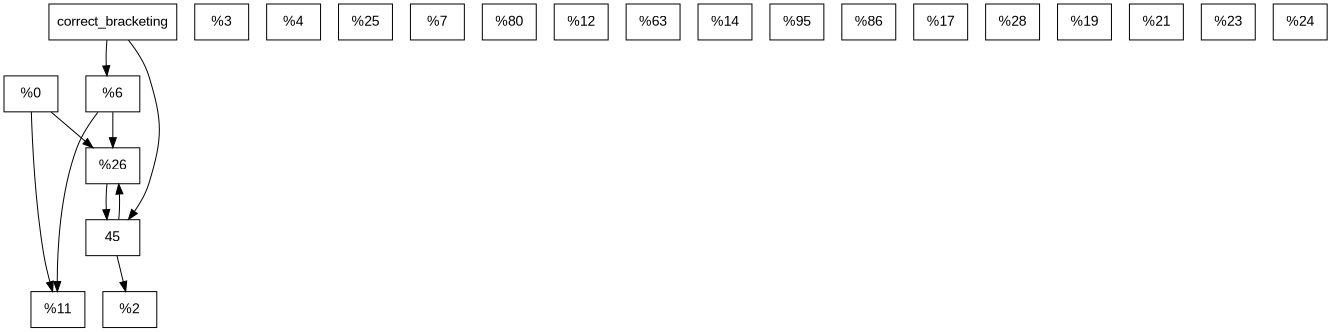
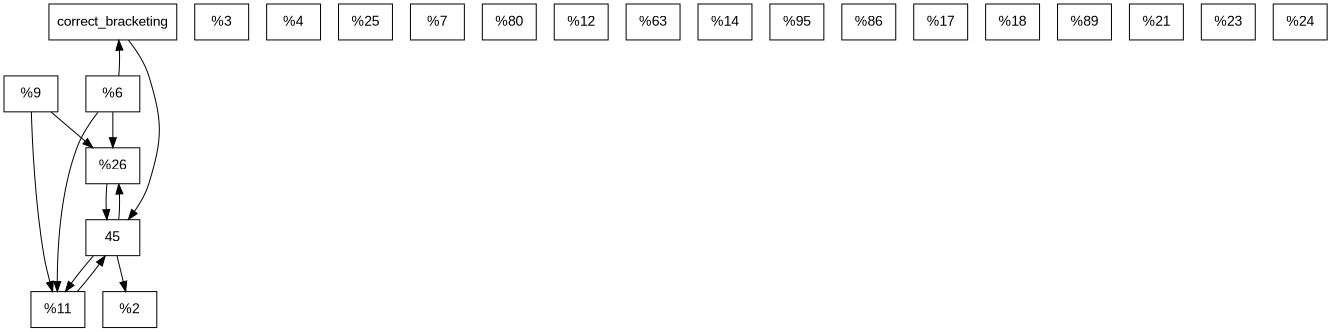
node "%28": label "%28" -> "%18"
node "%19": label "%19" -> "%89"
edge "correct_bracketing" -> "%6": reversed
node "%0": label "%0" -> "%9"
edge "45" -> "%11": added
edge "%11" -> "45": added
